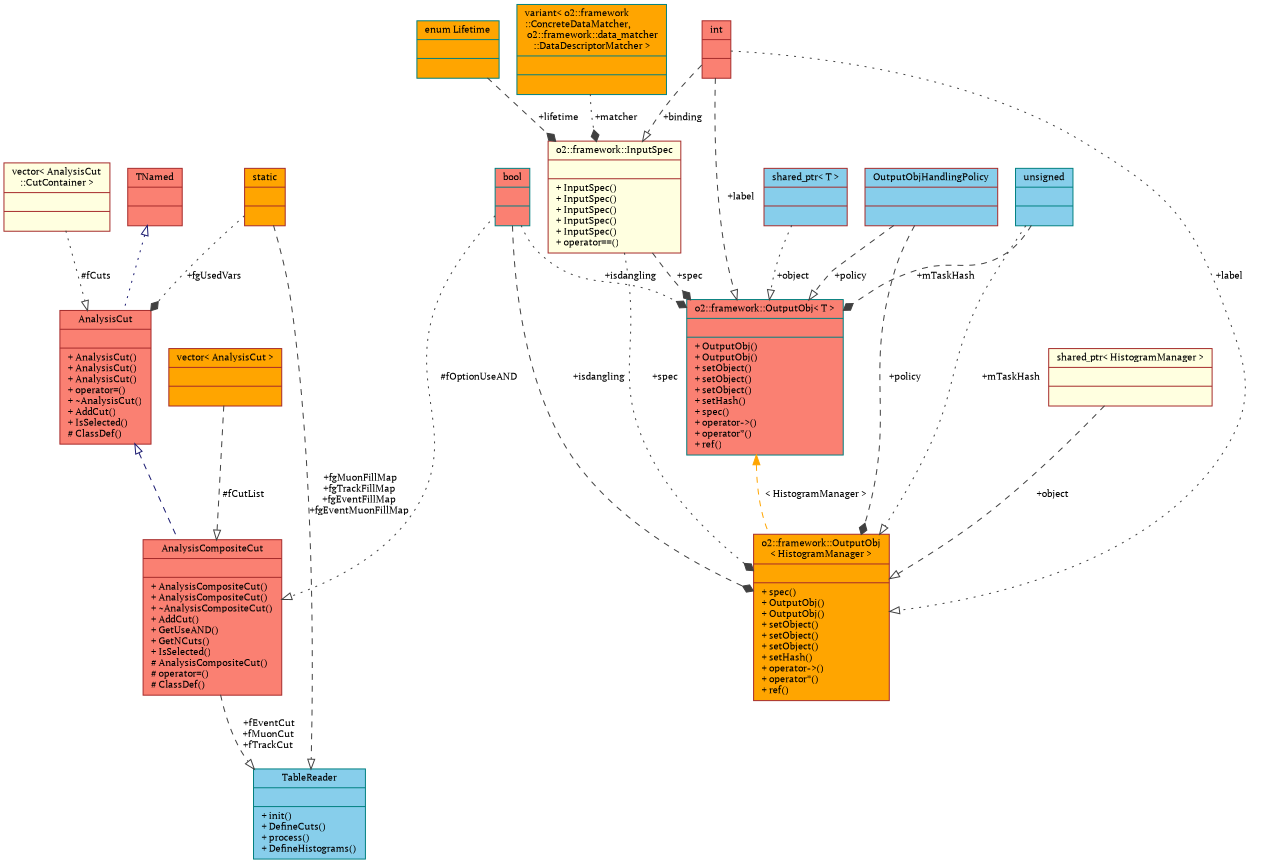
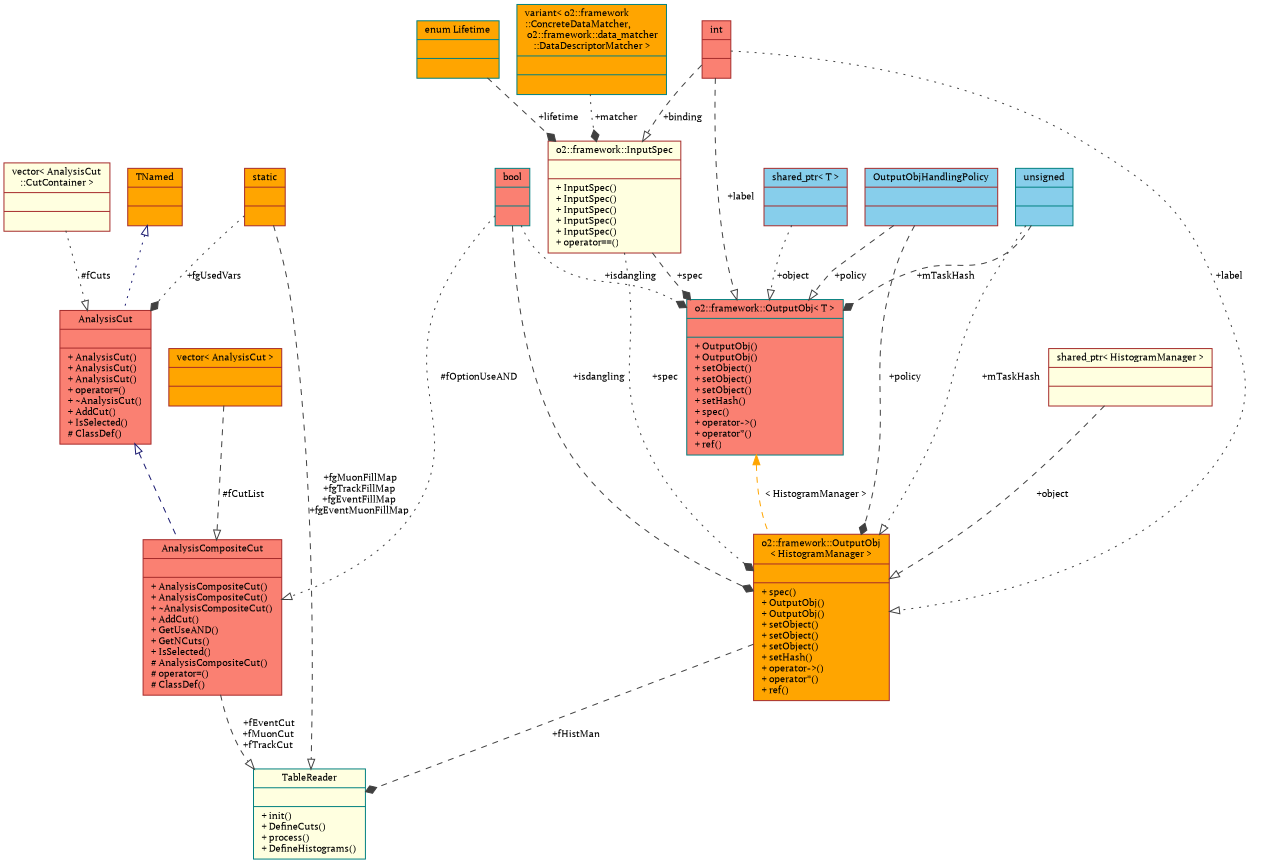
node "TNamed": fillcolor salmon -> orange
edge "o2::framework::OutputObj" -> "TableReader": added, label "+fHistMan"
node "TableReader": fillcolor skyblue -> lightyellow
